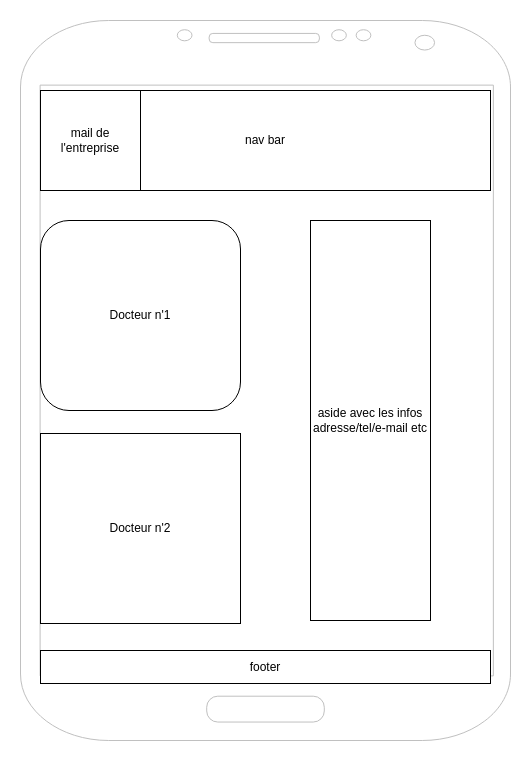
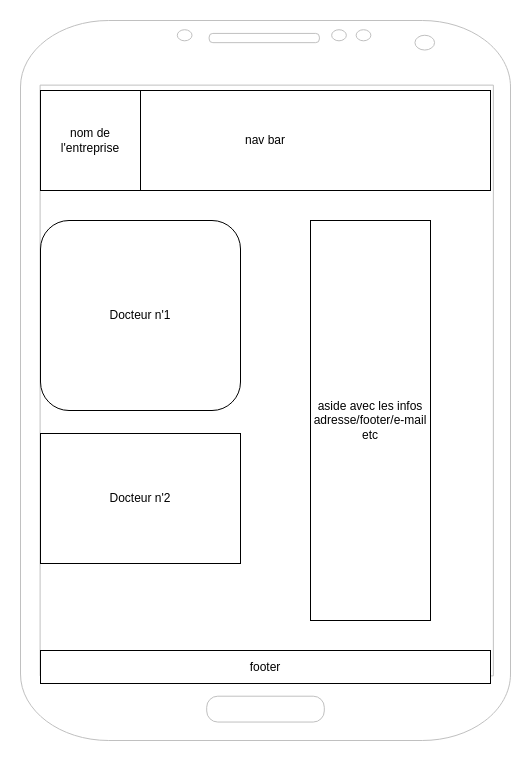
node "mail de l'entreprise": label "mail de l'entreprise" -> "nom de l'entreprise"
node "aside avec les infos adresse/tel/e-mail etc": label "aside avec les infos adresse/tel/e-mail etc" -> "aside avec les infos adresse/footer/e-mail etc"
node "Docteur n'2": size 200x190 -> 200x130
